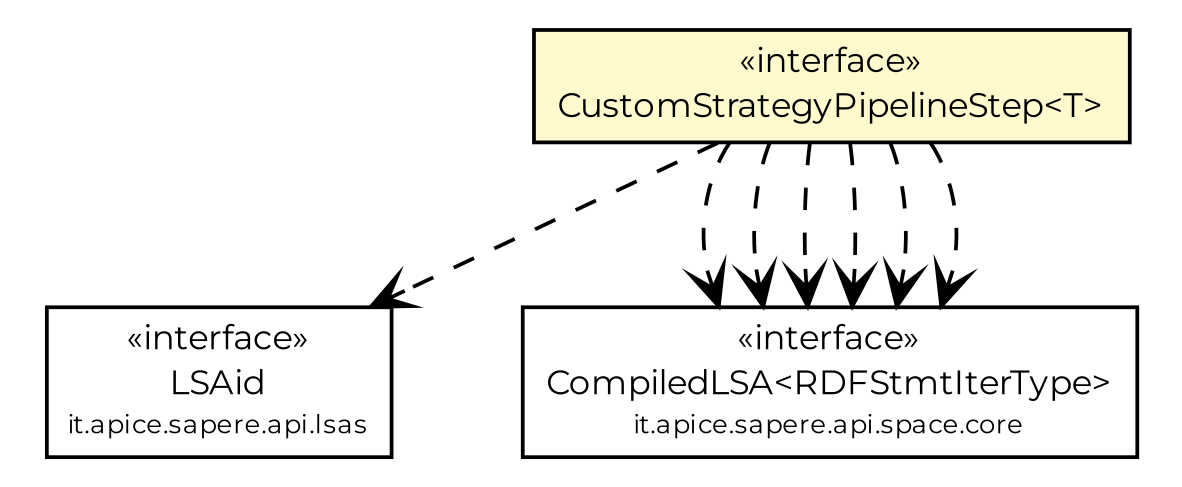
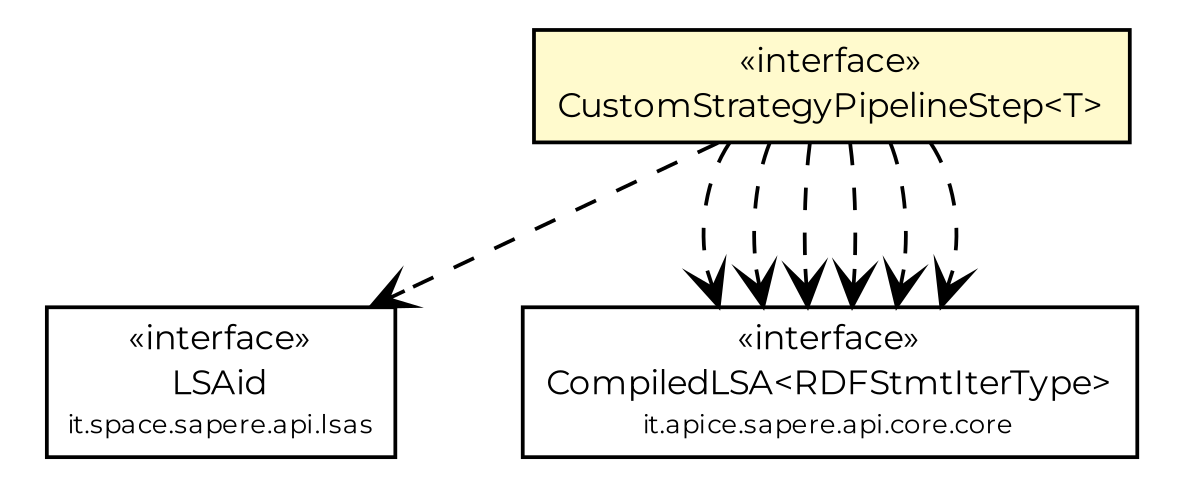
node "LSAid": text "it.apice.sapere.api.lsas" -> "it.space.sapere.api.lsas"
node "CompiledLSA<RDFStmtIterType>": text "it.apice.sapere.api.space.core" -> "it.apice.sapere.api.core.core"
